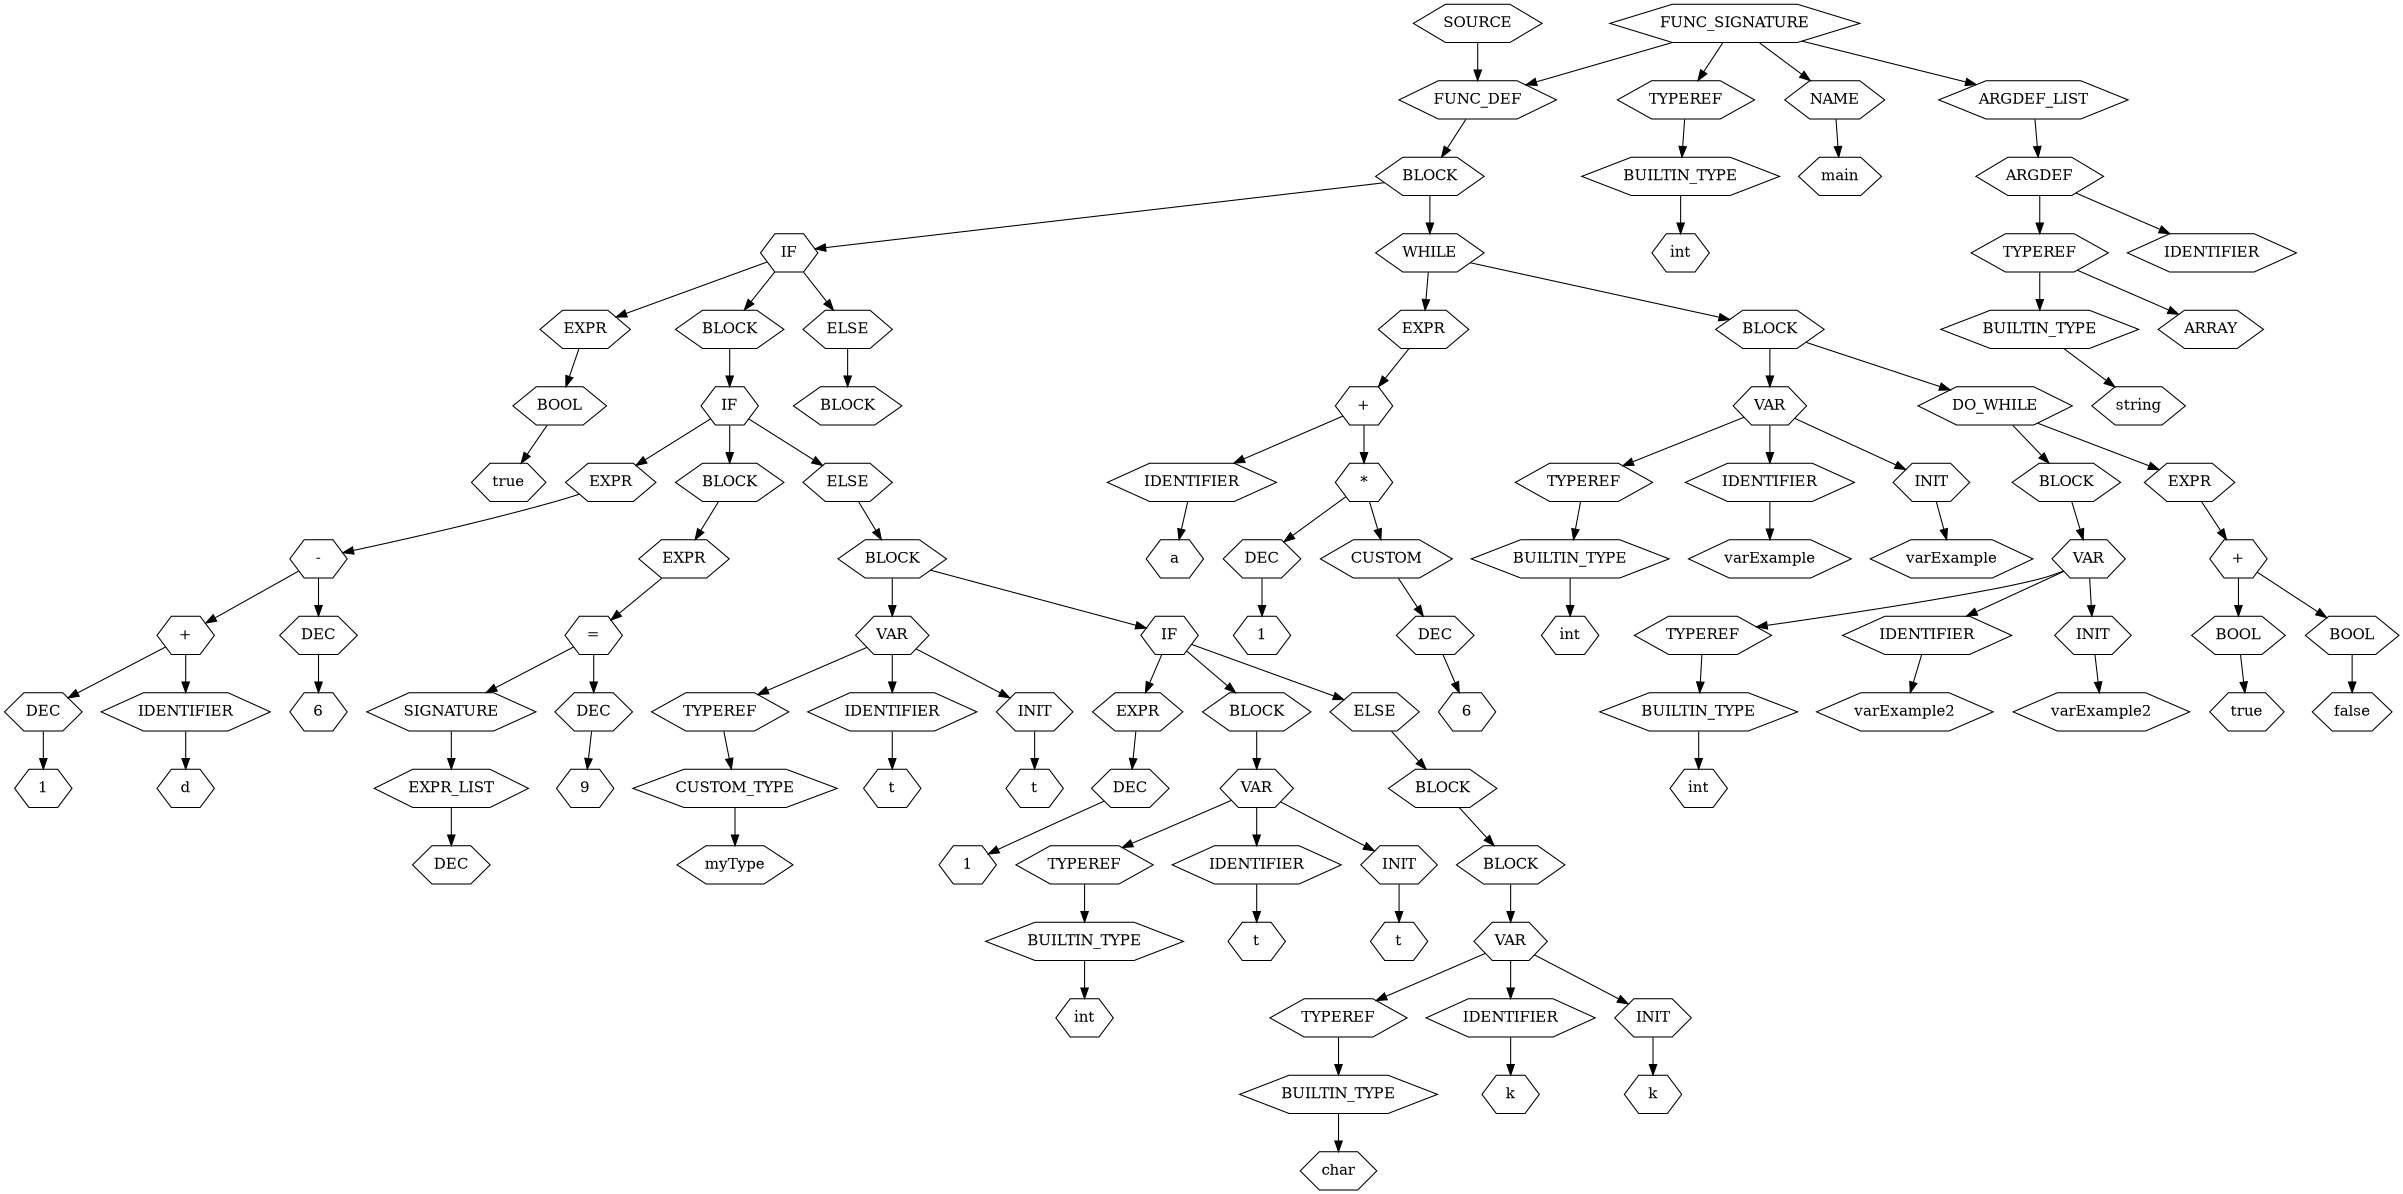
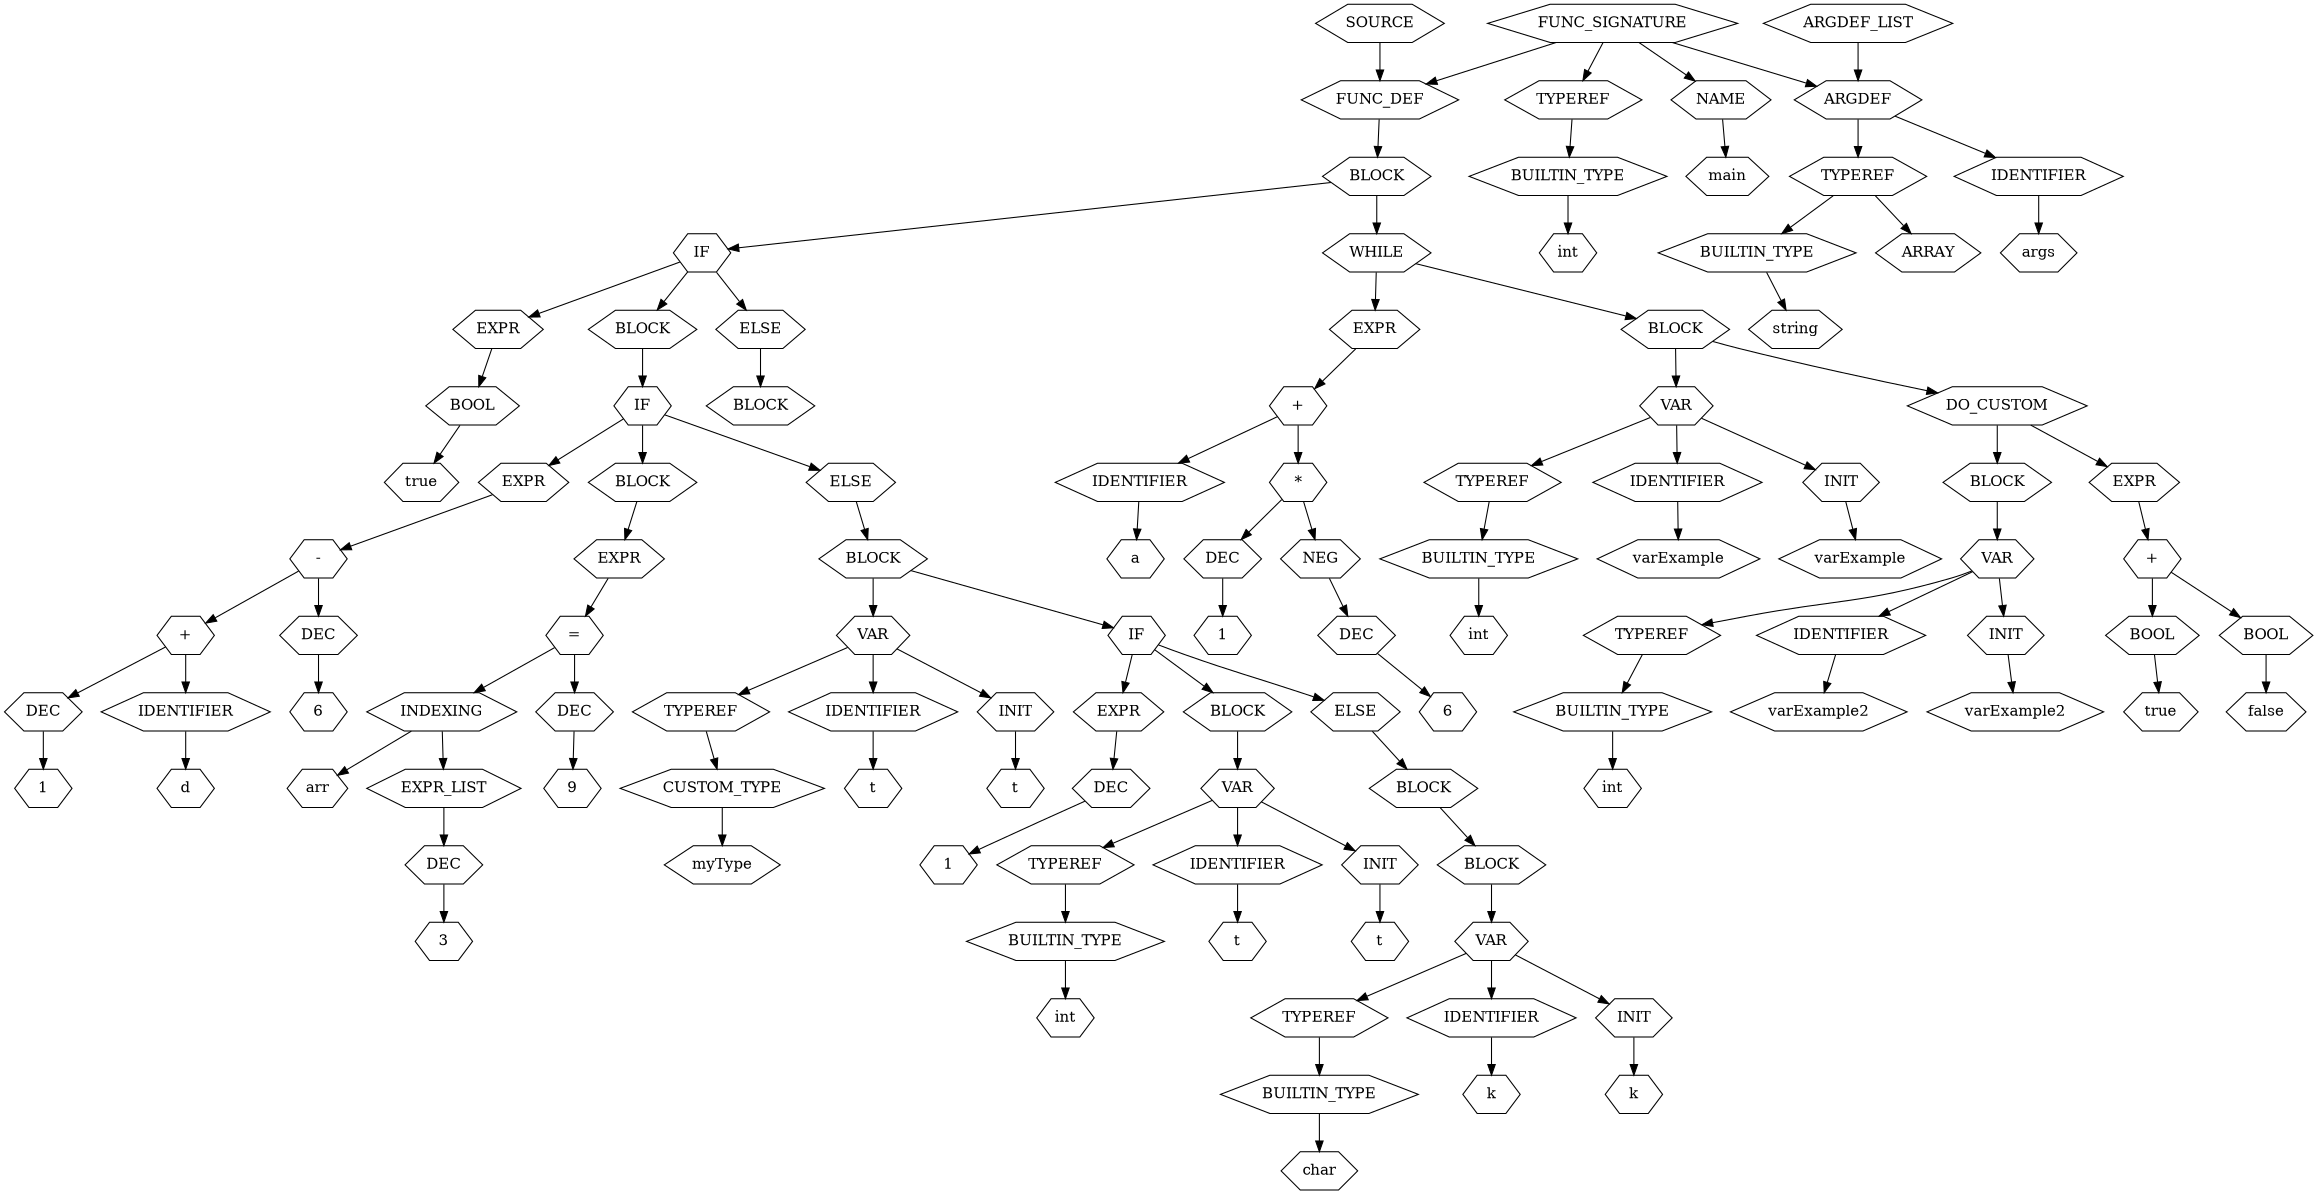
edge "FUNC_SIGNATURE" -> "ARGDEF_LIST": now "FUNC_SIGNATURE" -> "ARGDEF"
node "args": added
node "DO_WHILE": label "DO_WHILE" -> "DO_CUSTOM"
node "CUSTOM": label "CUSTOM" -> "NEG"
node "SIGNATURE": label "SIGNATURE" -> "INDEXING"
node "arr": added
node "3": added
